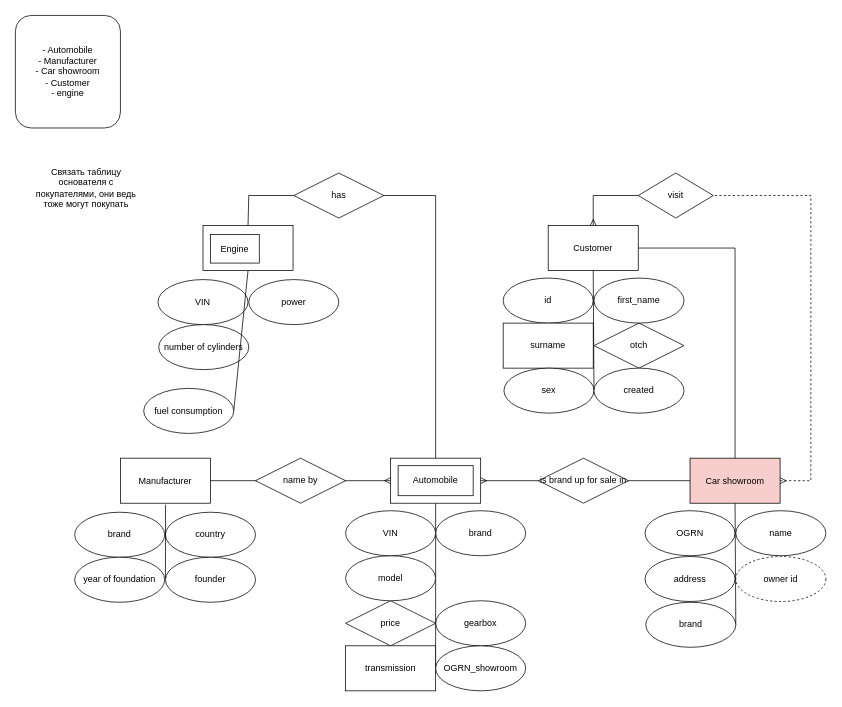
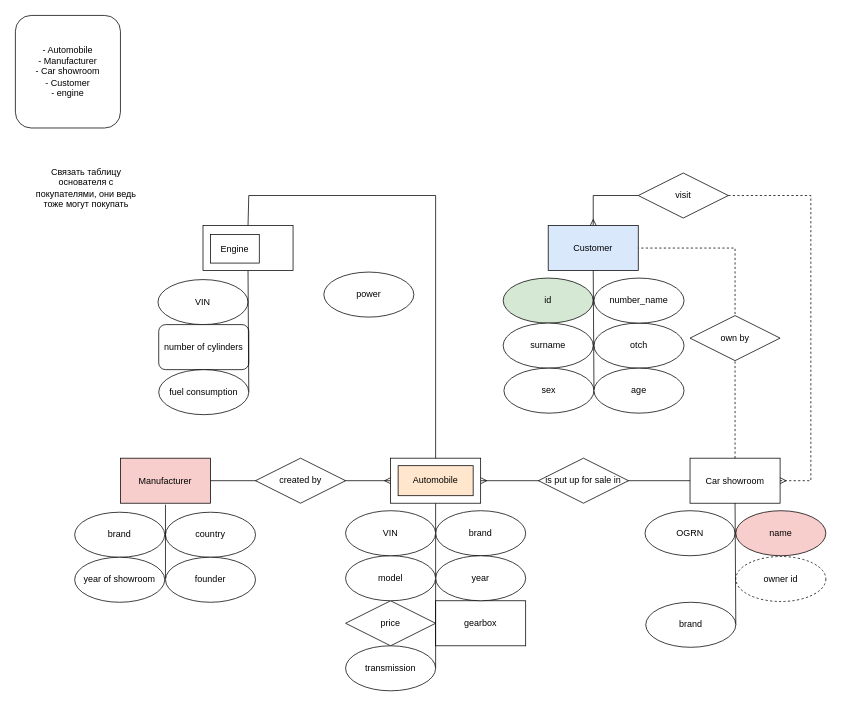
node "has": removed
node "visit": size 75x45 -> 90x45
node "Customer": fillcolor #ffffff -> #dae8fc
node "id": fillcolor #ffffff -> #d5e8d4
node "first_name": label "first_name" -> "number_name"
node "power": moved (294, 302) -> (369, 294)
edge "Customer" -- "Car showroom": style solid -> dashed
node "own by": added
node "surname": shape rectangle -> ellipse
node "otch": shape diamond -> ellipse
node "number of cylinders": shape ellipse -> rounded rectangle
node "created": label "created" -> "age"
node "fuel consumption": moved (189, 411) -> (204, 392)
node "Manufacturer": fillcolor #ffffff -> #f8cecc
node "name by": label "name by" -> "created by"
node "Automobile": fillcolor #ffffff -> #ffe6cc
node "is brand up for sale in": label "is brand up for sale in" -> "is put up for sale in"
node "Car showroom": fillcolor #f8cecc -> #ffffff
node "name": fillcolor #ffffff -> #f8cecc
node "year": added
node "year of foundation": label "year of foundation" -> "year of showroom"
node "address": removed
node "gearbox": shape ellipse -> rectangle
node "transmission": shape rectangle -> ellipse
node "OGRN_showroom": removed
